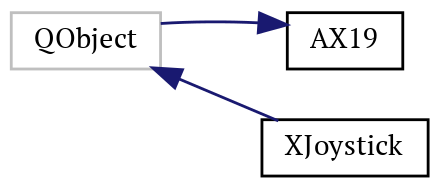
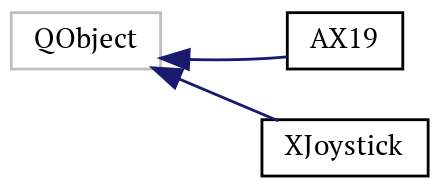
edge "QObject" -> "AX19": reversed
